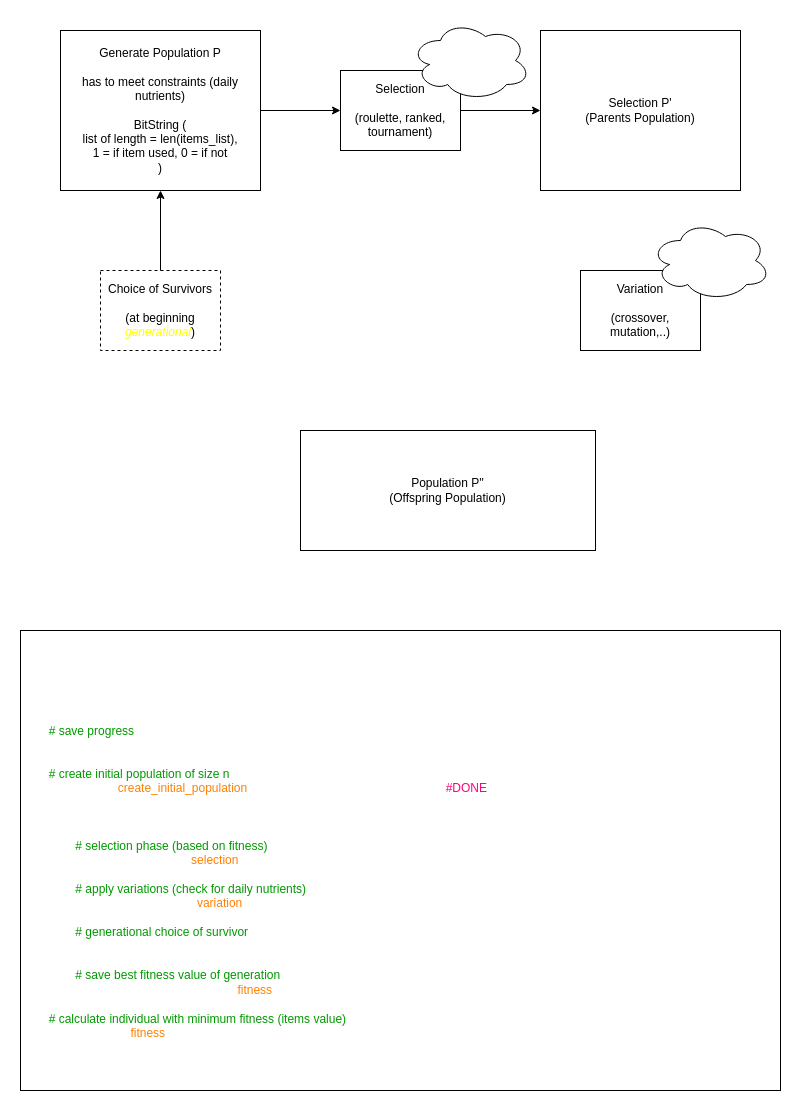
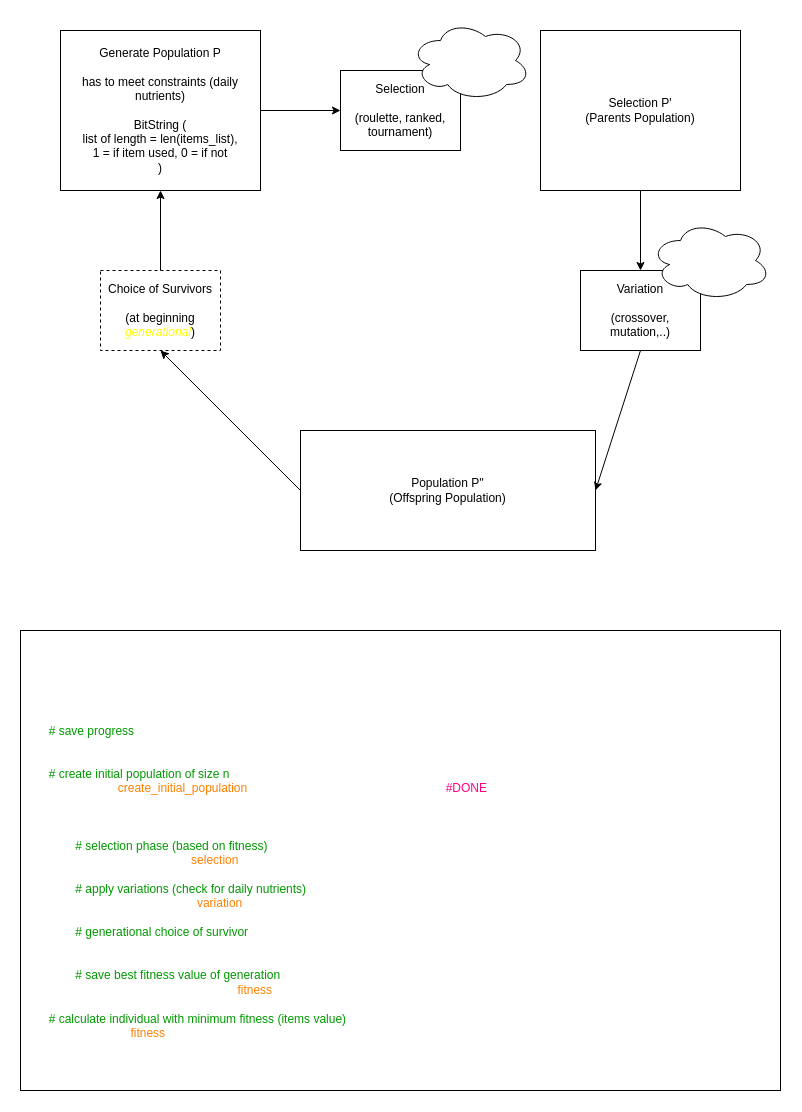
edge "Selection (roulette, ranked, tournament)" -> "Selection P' (Parents Population)": removed
edge "Selection P' (Parents Population)" -> "Variation (crossover, mutation,..)": added
edge "Variation (crossover, mutation,..)" -> "Population P'' (Offspring Population)": added
edge "Population P'' (Offspring Population)" -> "Choice of Survivors (at beginning generational)": added
